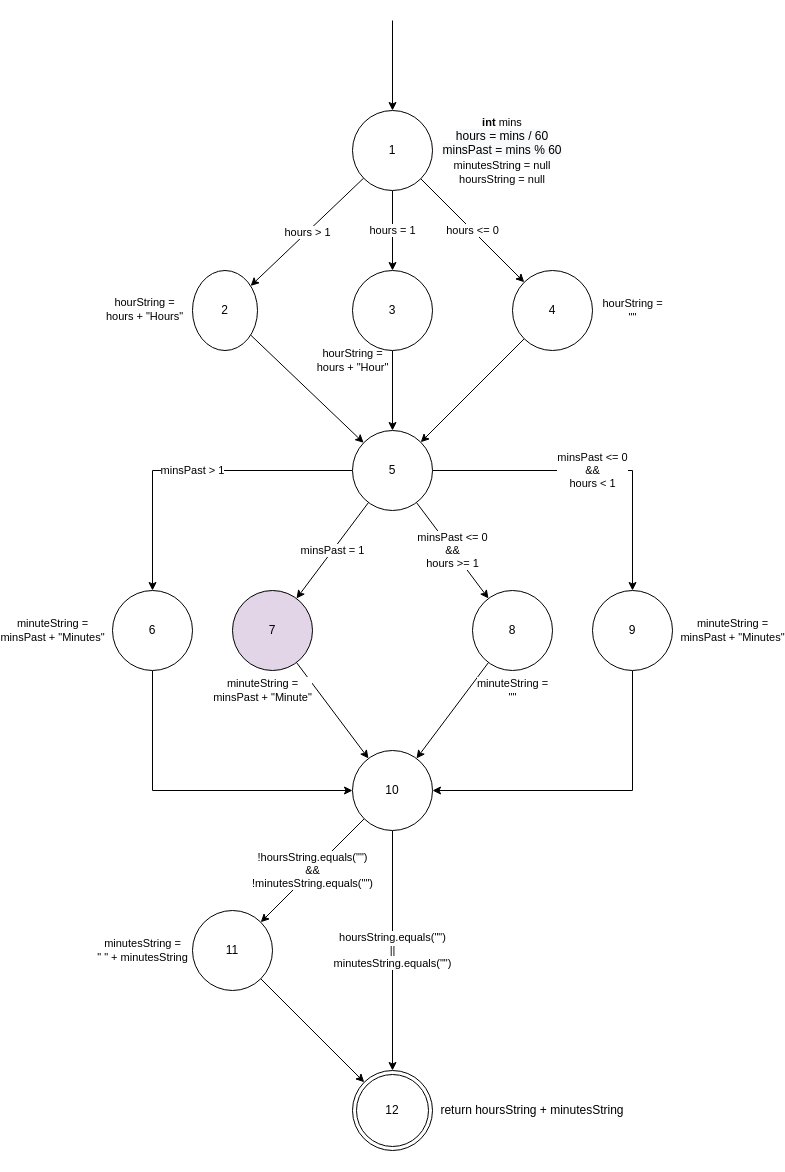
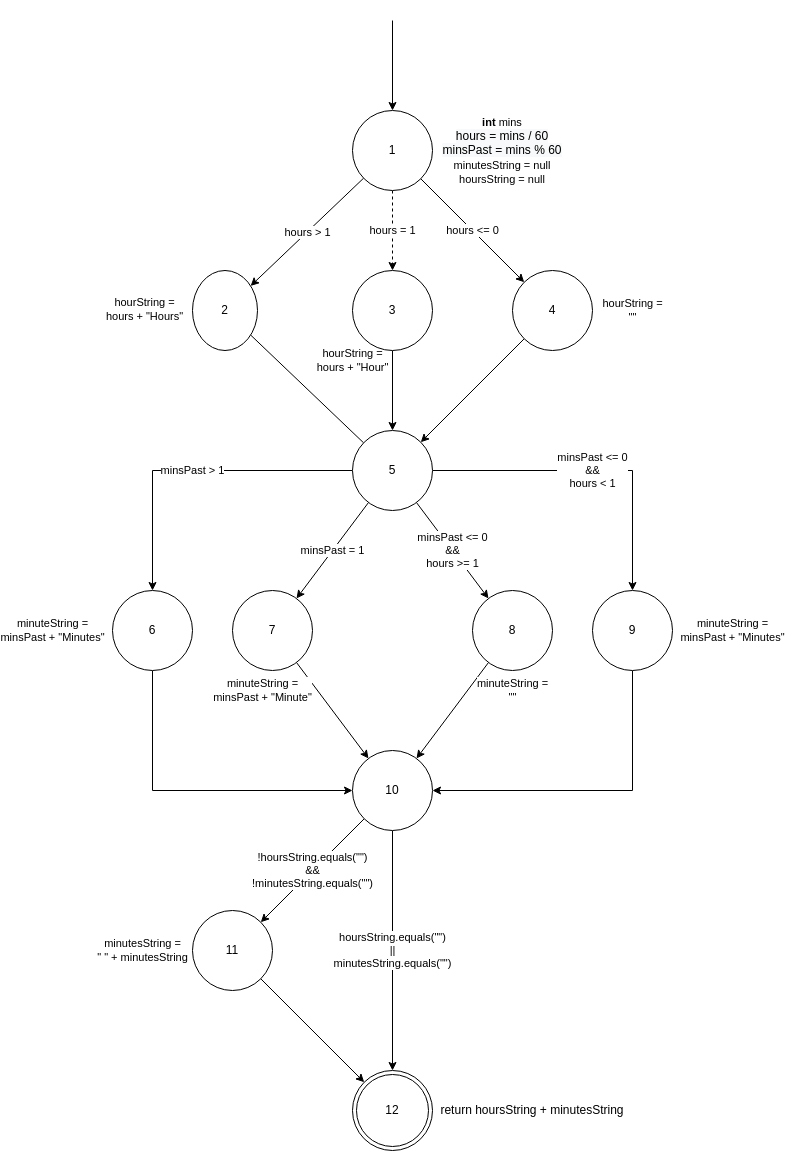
edge "1" -> "3": style solid -> dashed
edge "2" -> "5": arrowhead classic -> none
node "7": fillcolor #e1d5e7 -> #ffffff
